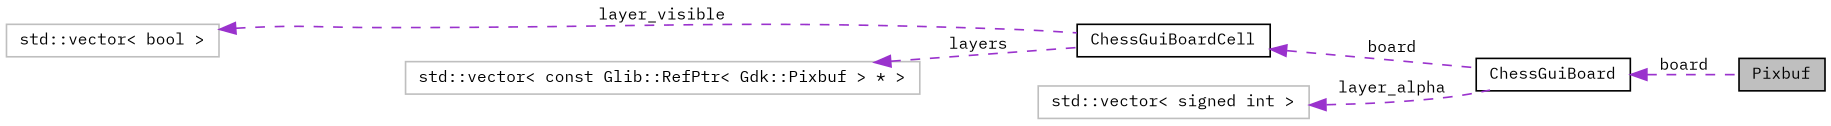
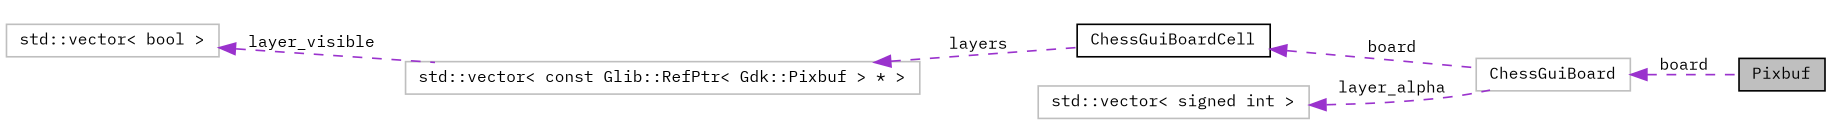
edge "ChessGuiBoardCell" -> "std::vector< bool >": now "std::vector< const Glib::RefPtr< Gdk::Pixbuf > * >" -> "std::vector< bool >"
node "ChessGuiBoard": color black -> grey75
